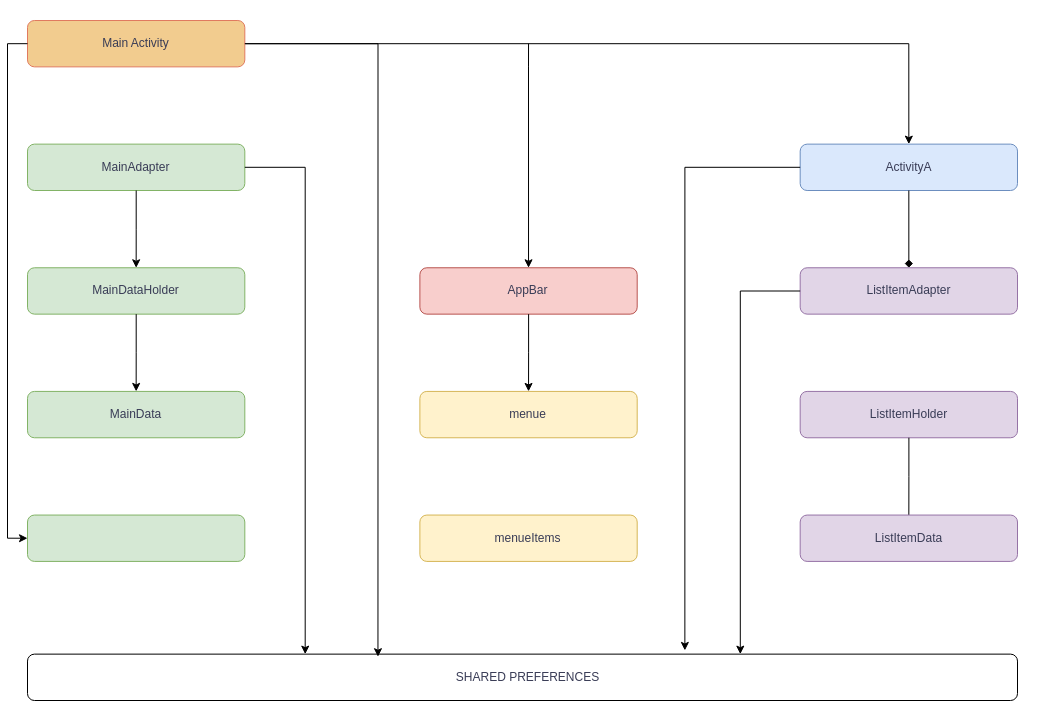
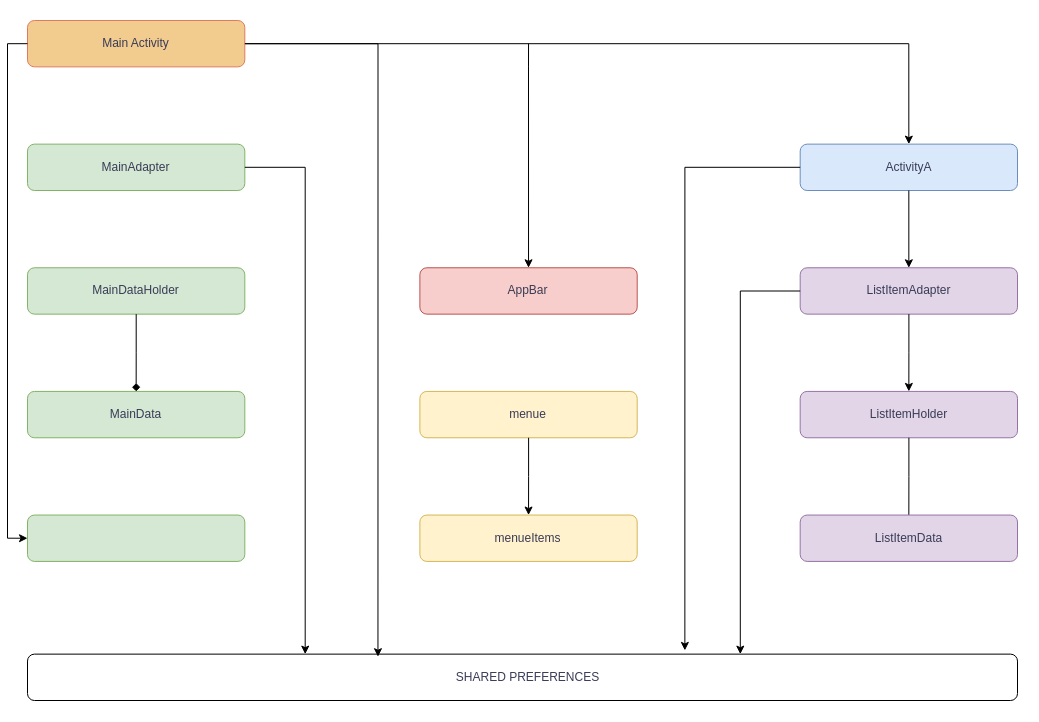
edge "MainAdapter" -> "MainDataHolder": removed
edge "ActivityA" -> "ListItemAdapter": arrowhead diamond -> classic
edge "AppBar" -> "menue": removed
edge "ListItemAdapter" -> "ListItemHolder": added
edge "MainDataHolder" -> "MainData": arrowhead classic -> diamond
edge "menue" -> "menueItems": added
